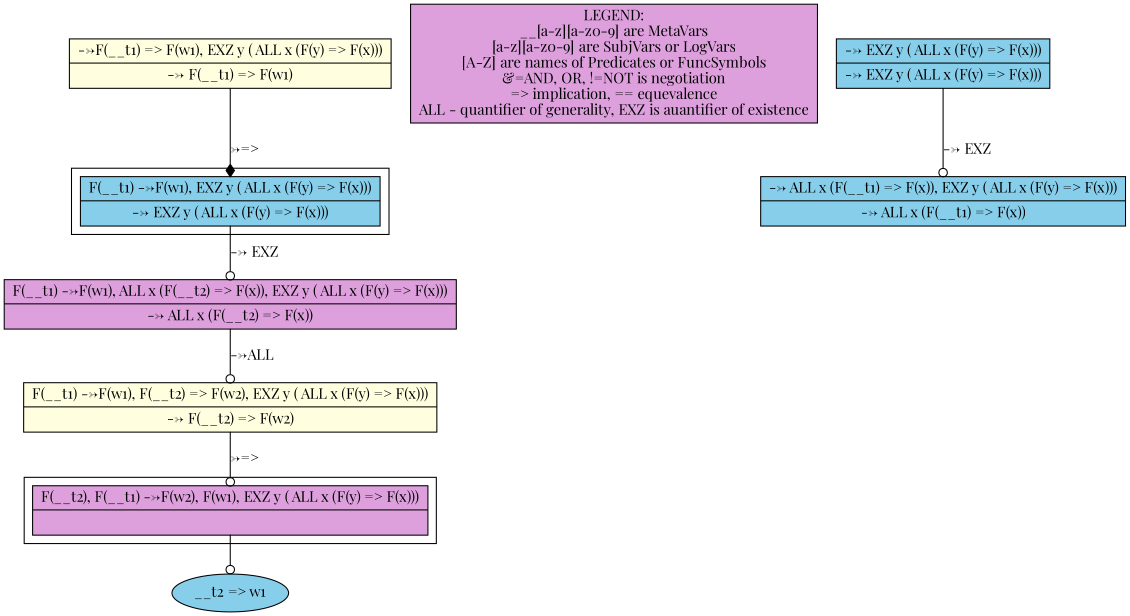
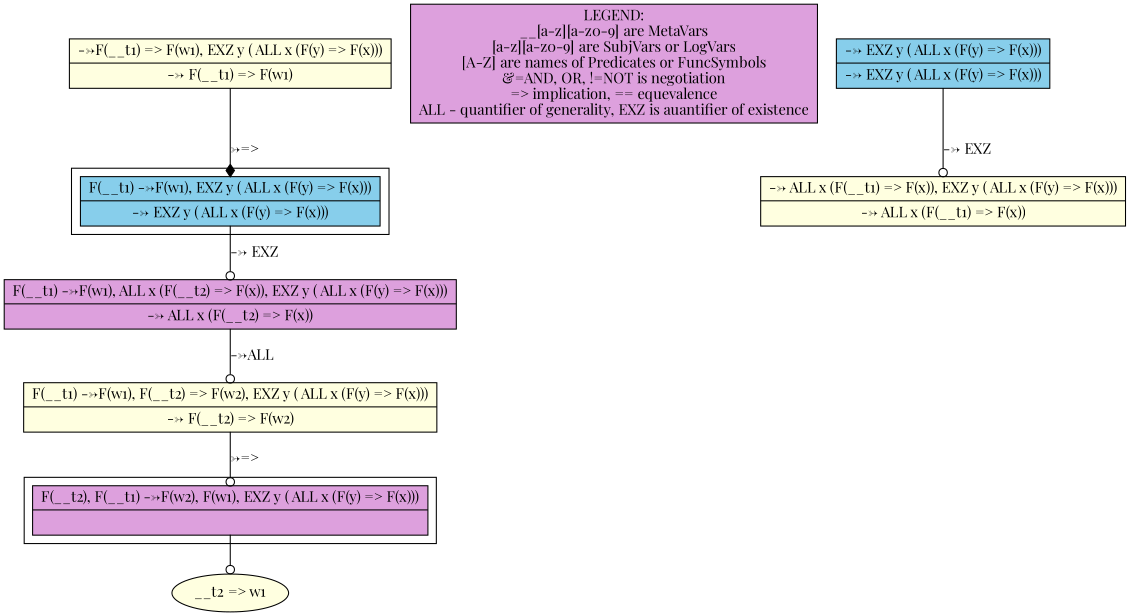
node "--> ALL x (F(__t1) => F(x)), EXZ y ( ALL x (F(y) => F(x)))": fillcolor skyblue -> lightyellow
node "__t2 => w1": fillcolor skyblue -> lightyellow
